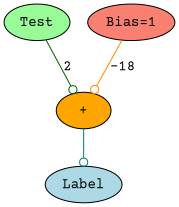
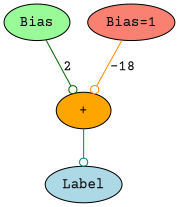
node "Test": label "Test" -> "Bias"
